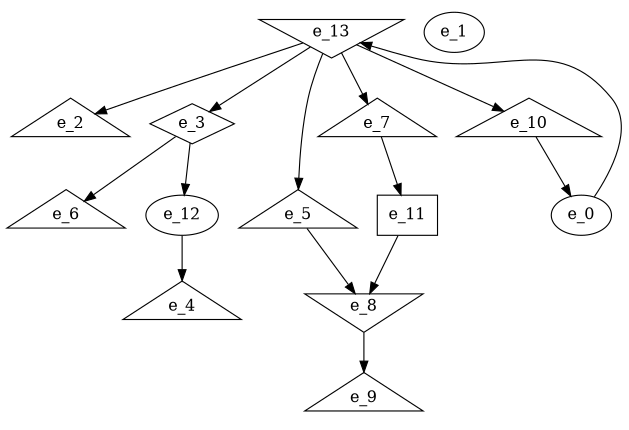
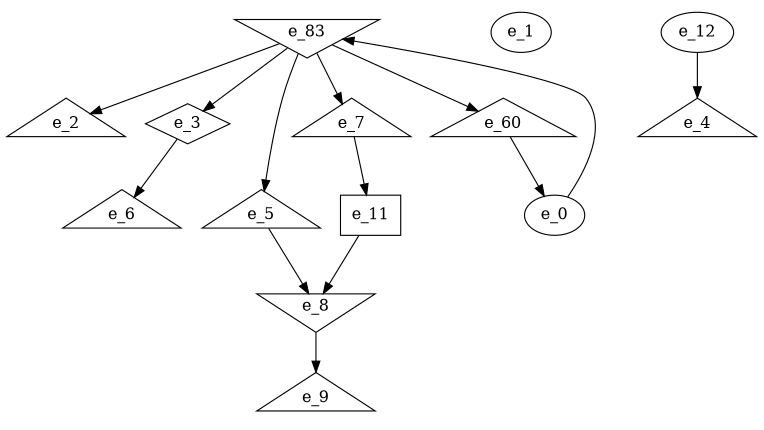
node "e_13": label "e_13" -> "e_83"
node "e_10": label "e_10" -> "e_60"
edge "e_3" -> "e_12": removed
